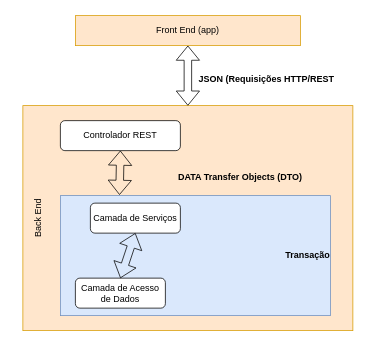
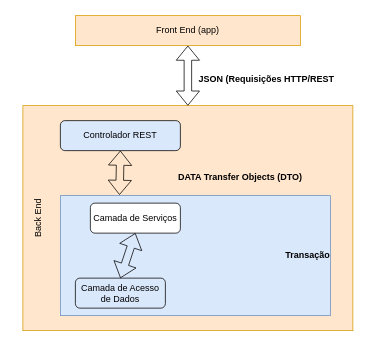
node "Controlador REST": fillcolor #ffffff -> #dae8fc
node "Camada de Acesso de Dados": fillcolor #ffffff -> #dae8fc
